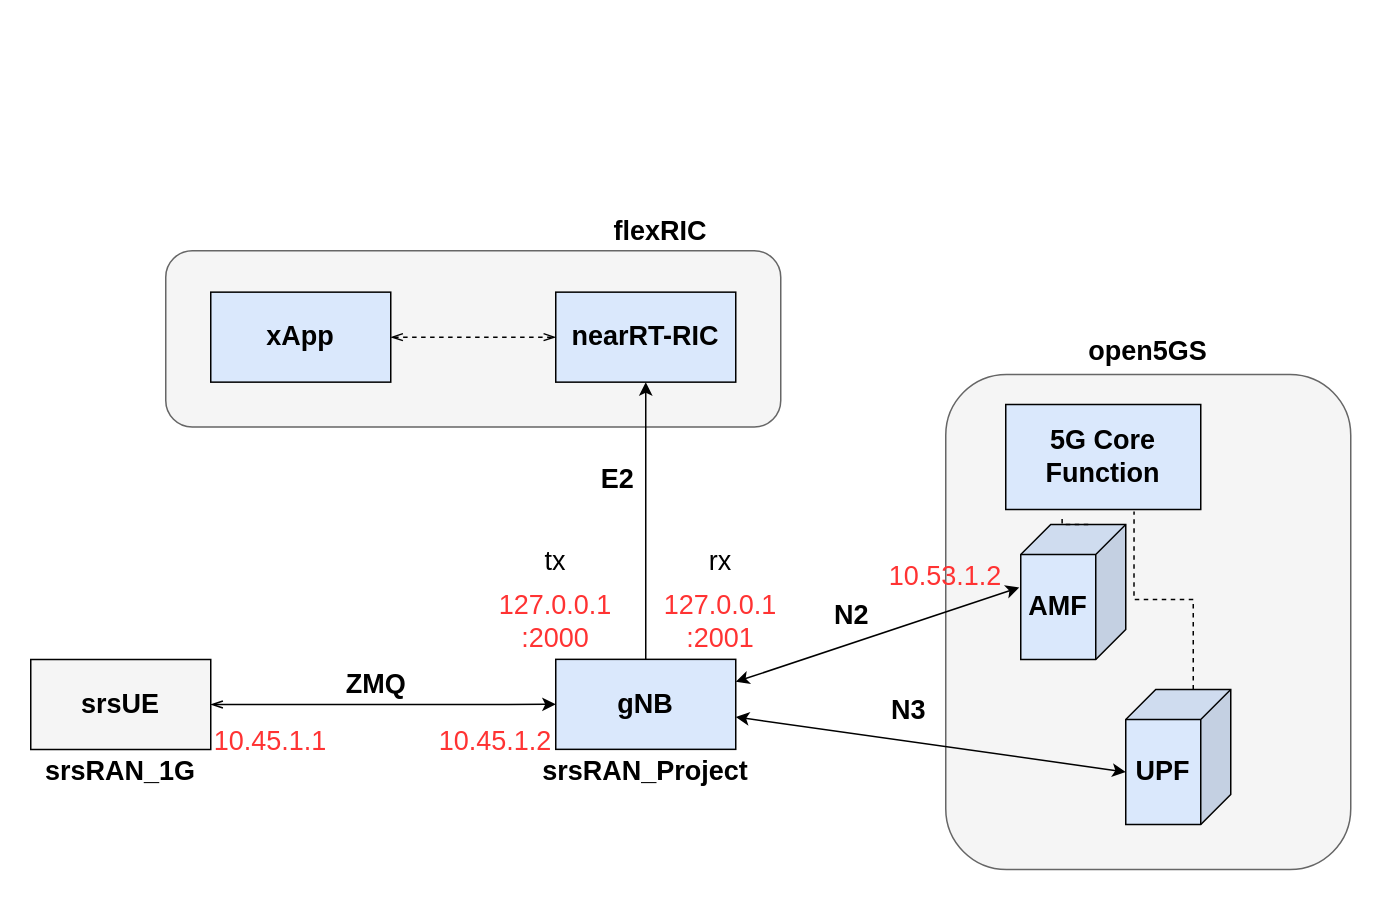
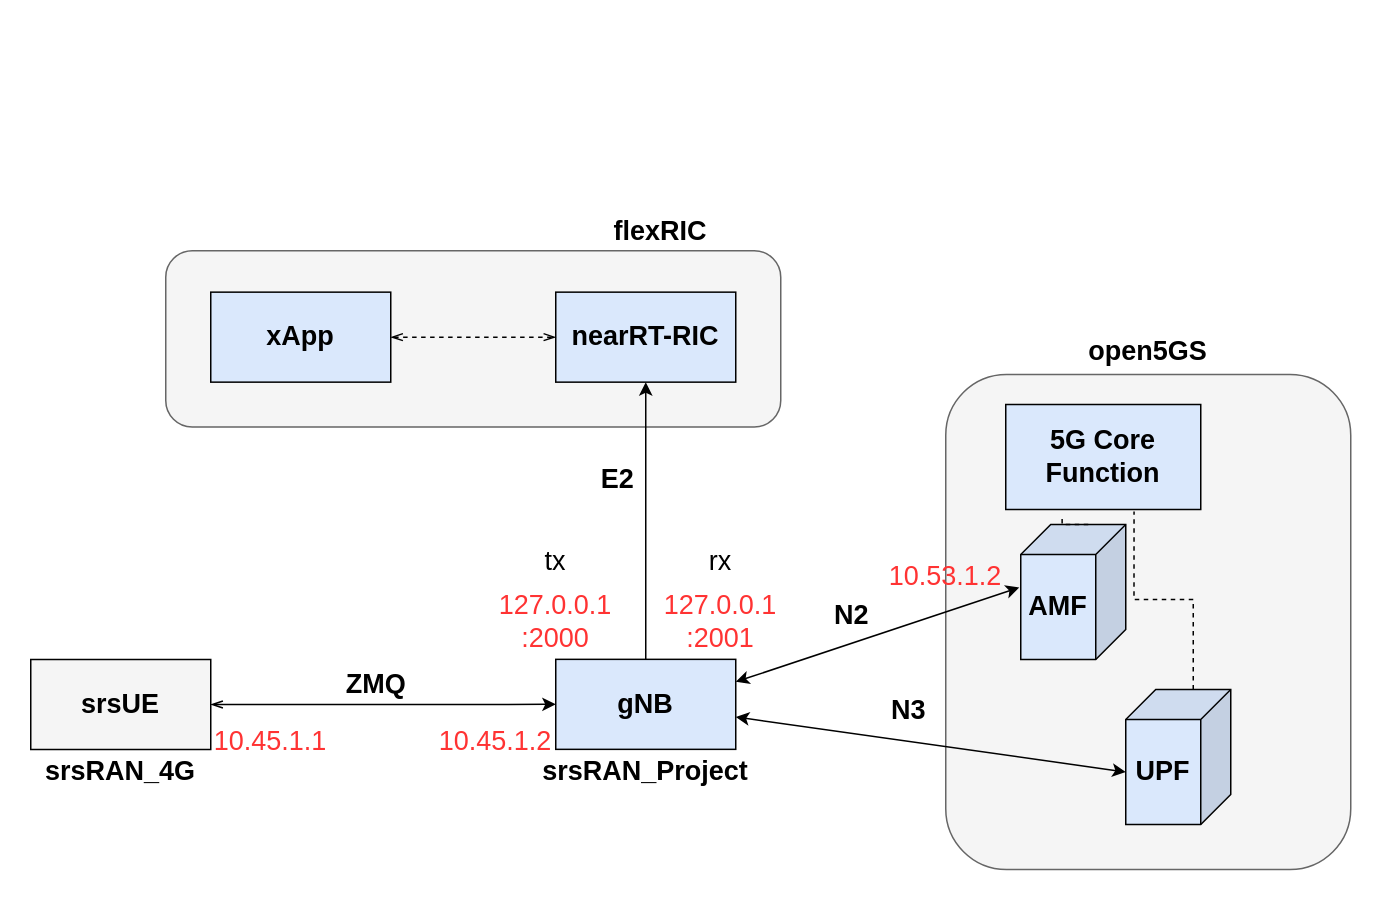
node "srsRAN_1G": label "srsRAN_1G" -> "srsRAN_4G"
